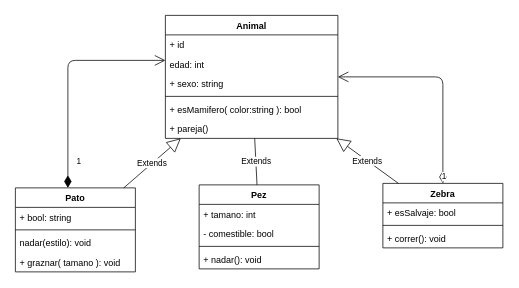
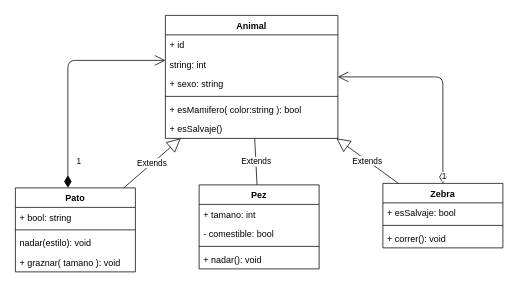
node "edad: int": label "edad: int" -> "string: int"
node "+ pareja()": label "+ pareja()" -> "+ esSalvaje()"
